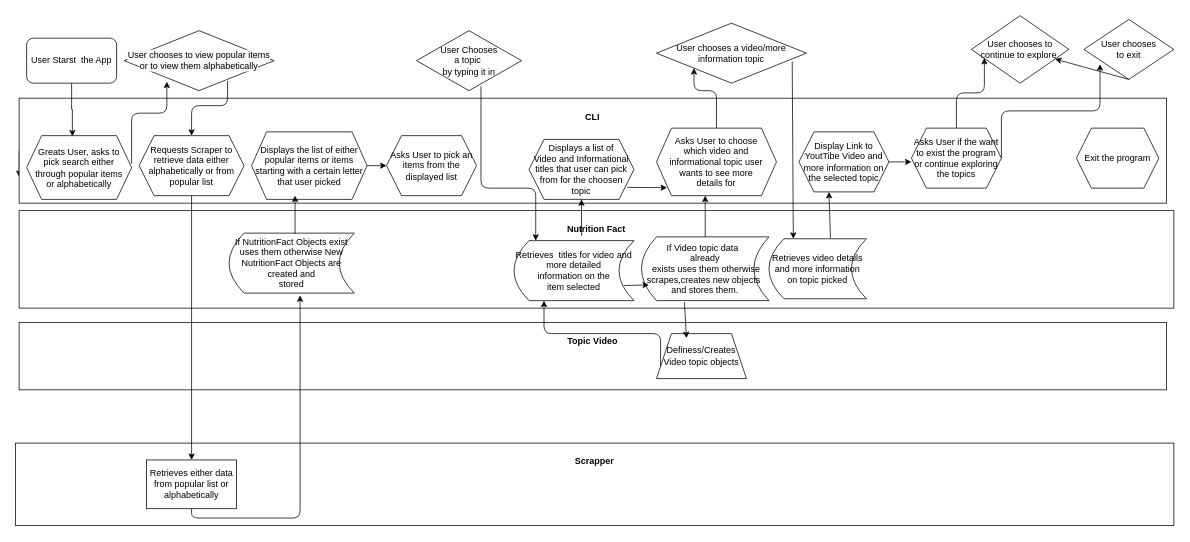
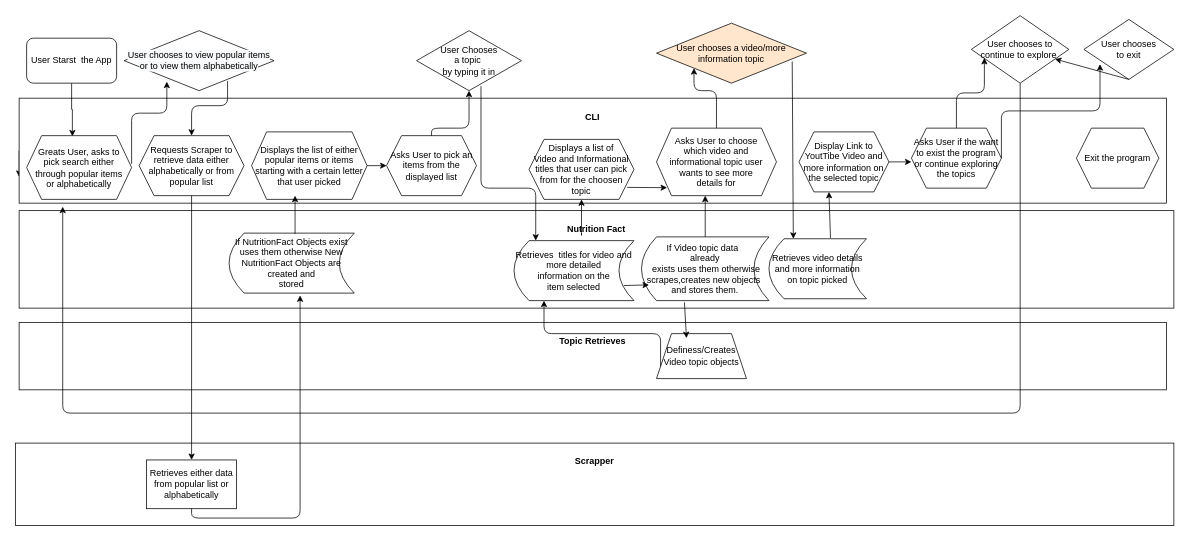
node "User chooses a video/more information topic": fillcolor #ffffff -> #ffe6cc
edge "Asks User to pick an items from the displayed list" -> "User Chooses a topic by typing it in": added
edge "User chooses to continue to explore" -> "CLI": added
node "Topic Video": label "Topic Video" -> "Topic Retrieves"
